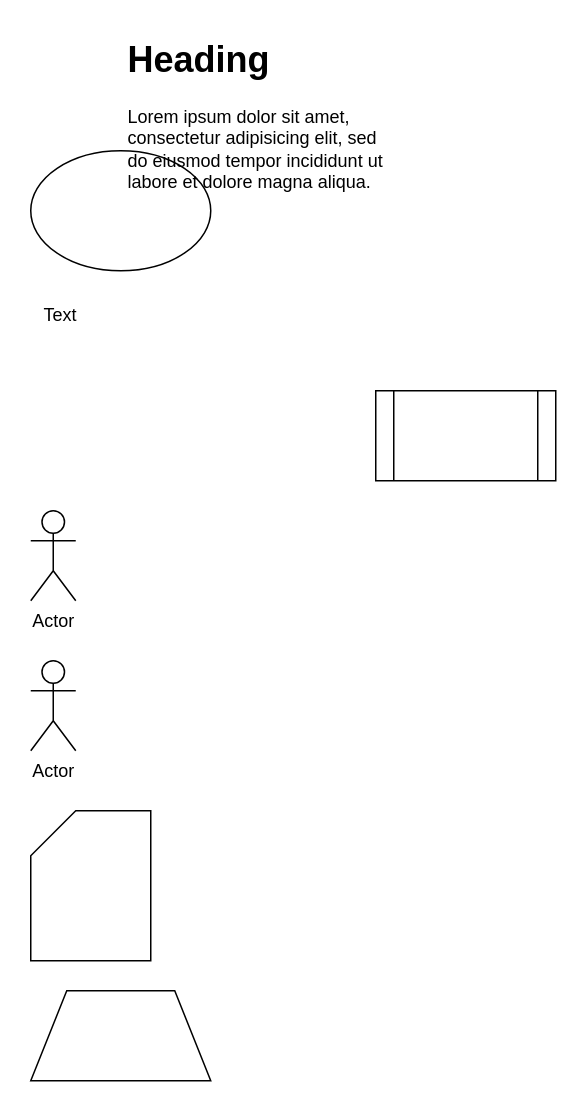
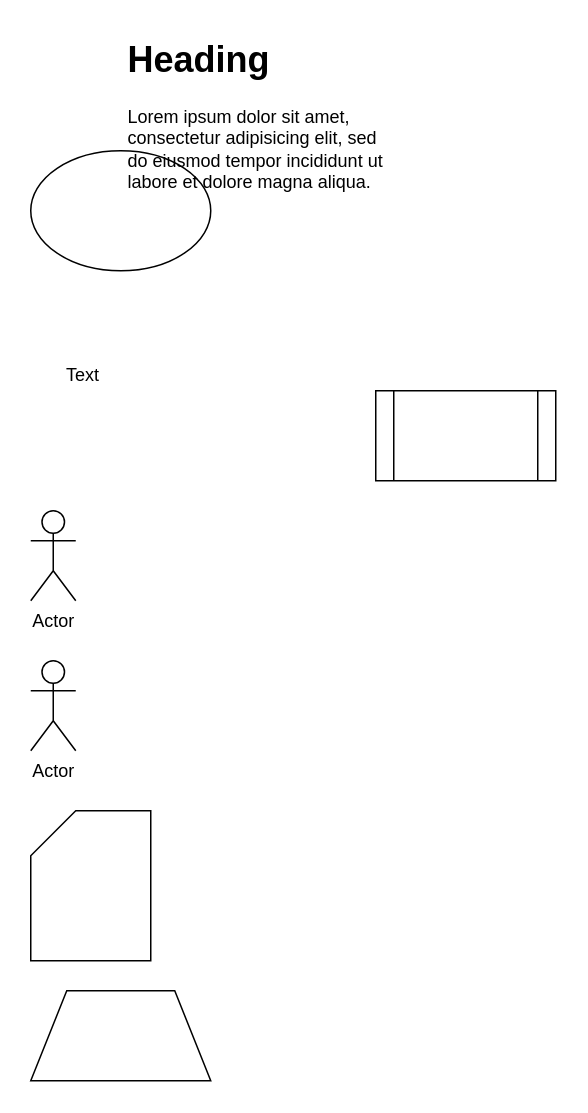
node "Text": moved (61, 316) -> (83, 376)
